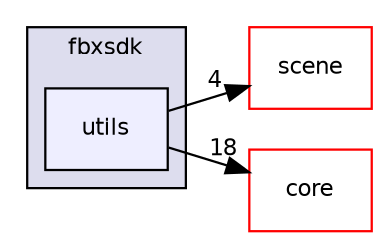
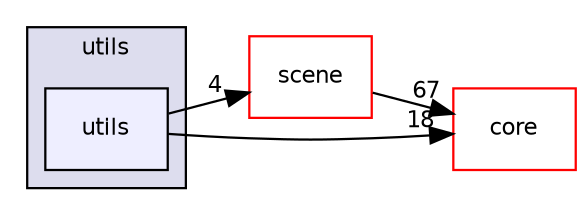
cluster "fbxsdk": label "fbxsdk" -> "utils"
edge "scene" -> "core": added
